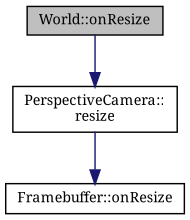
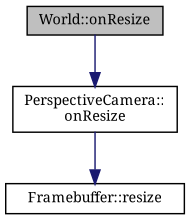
node "PerspectiveCamera:: resize": label "PerspectiveCamera:: resize" -> "PerspectiveCamera:: onResize"
node "Framebuffer::onResize": label "Framebuffer::onResize" -> "Framebuffer::resize"
